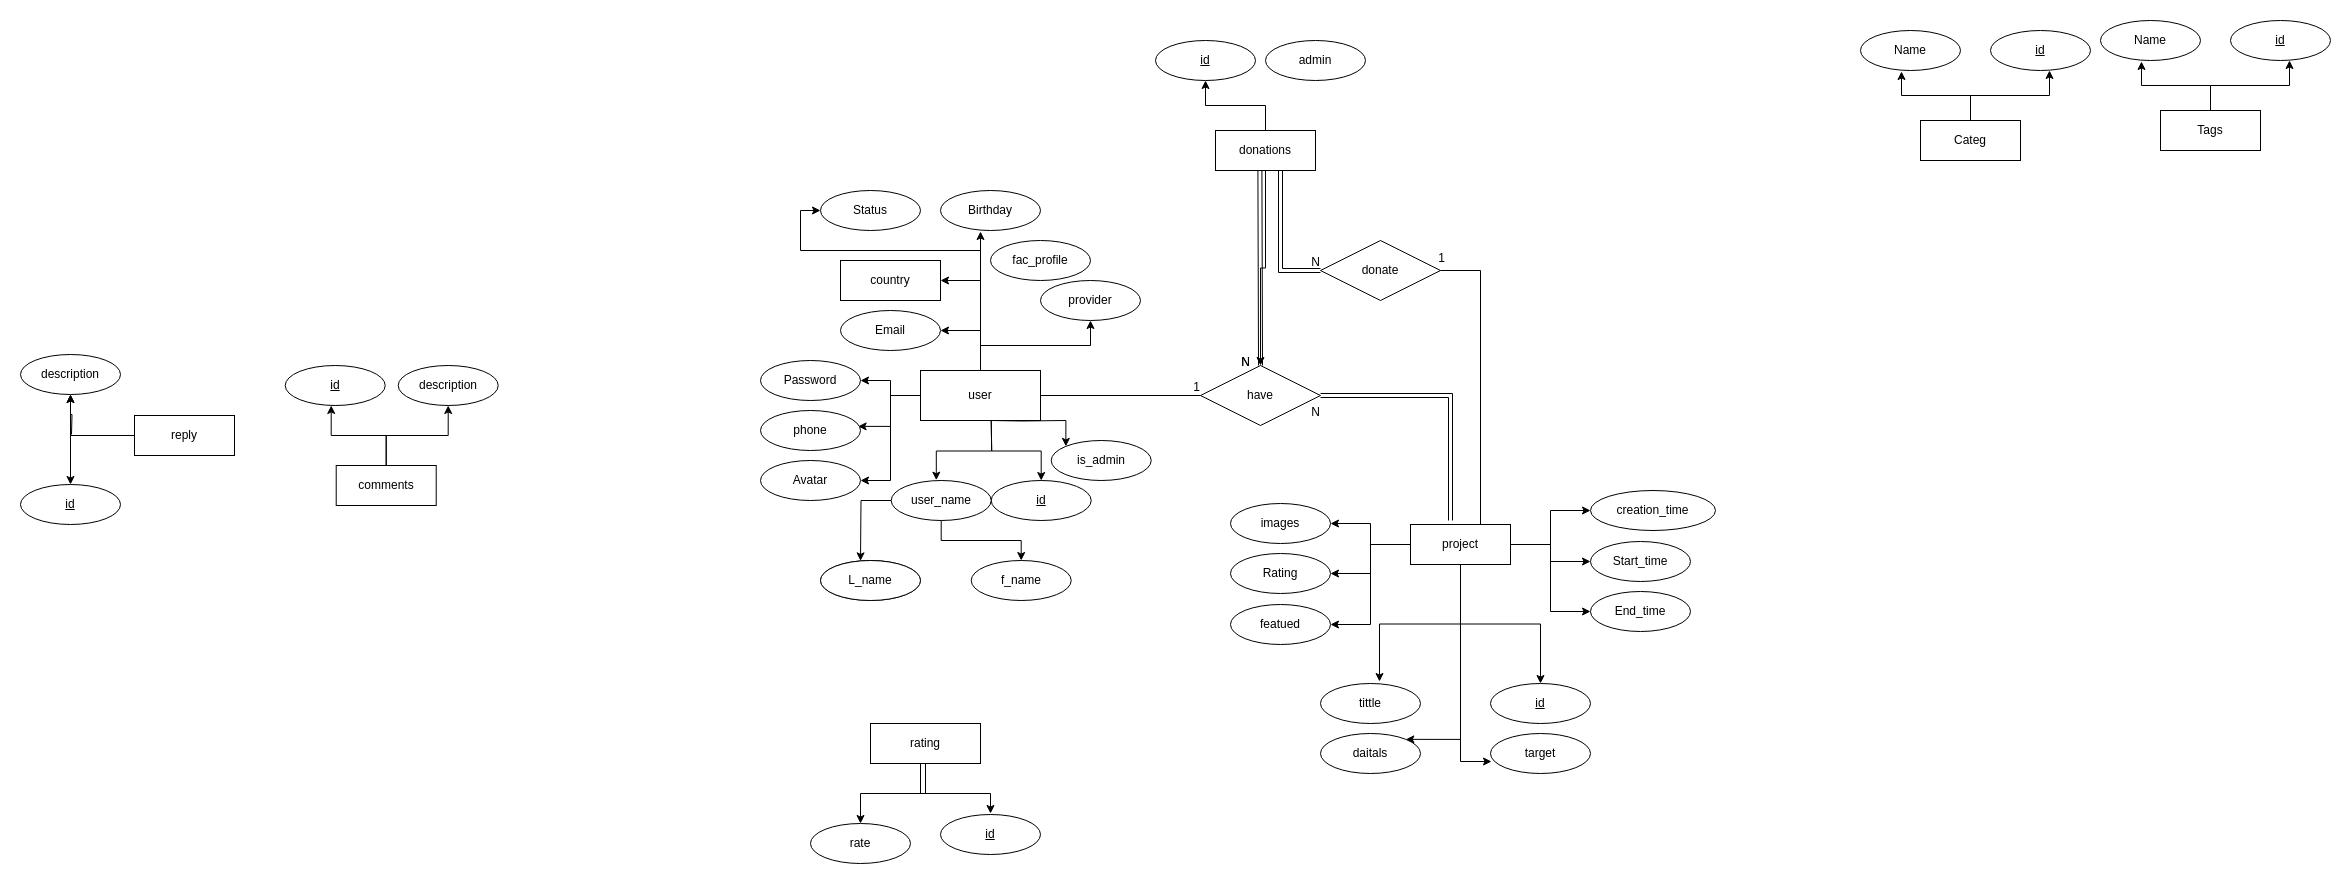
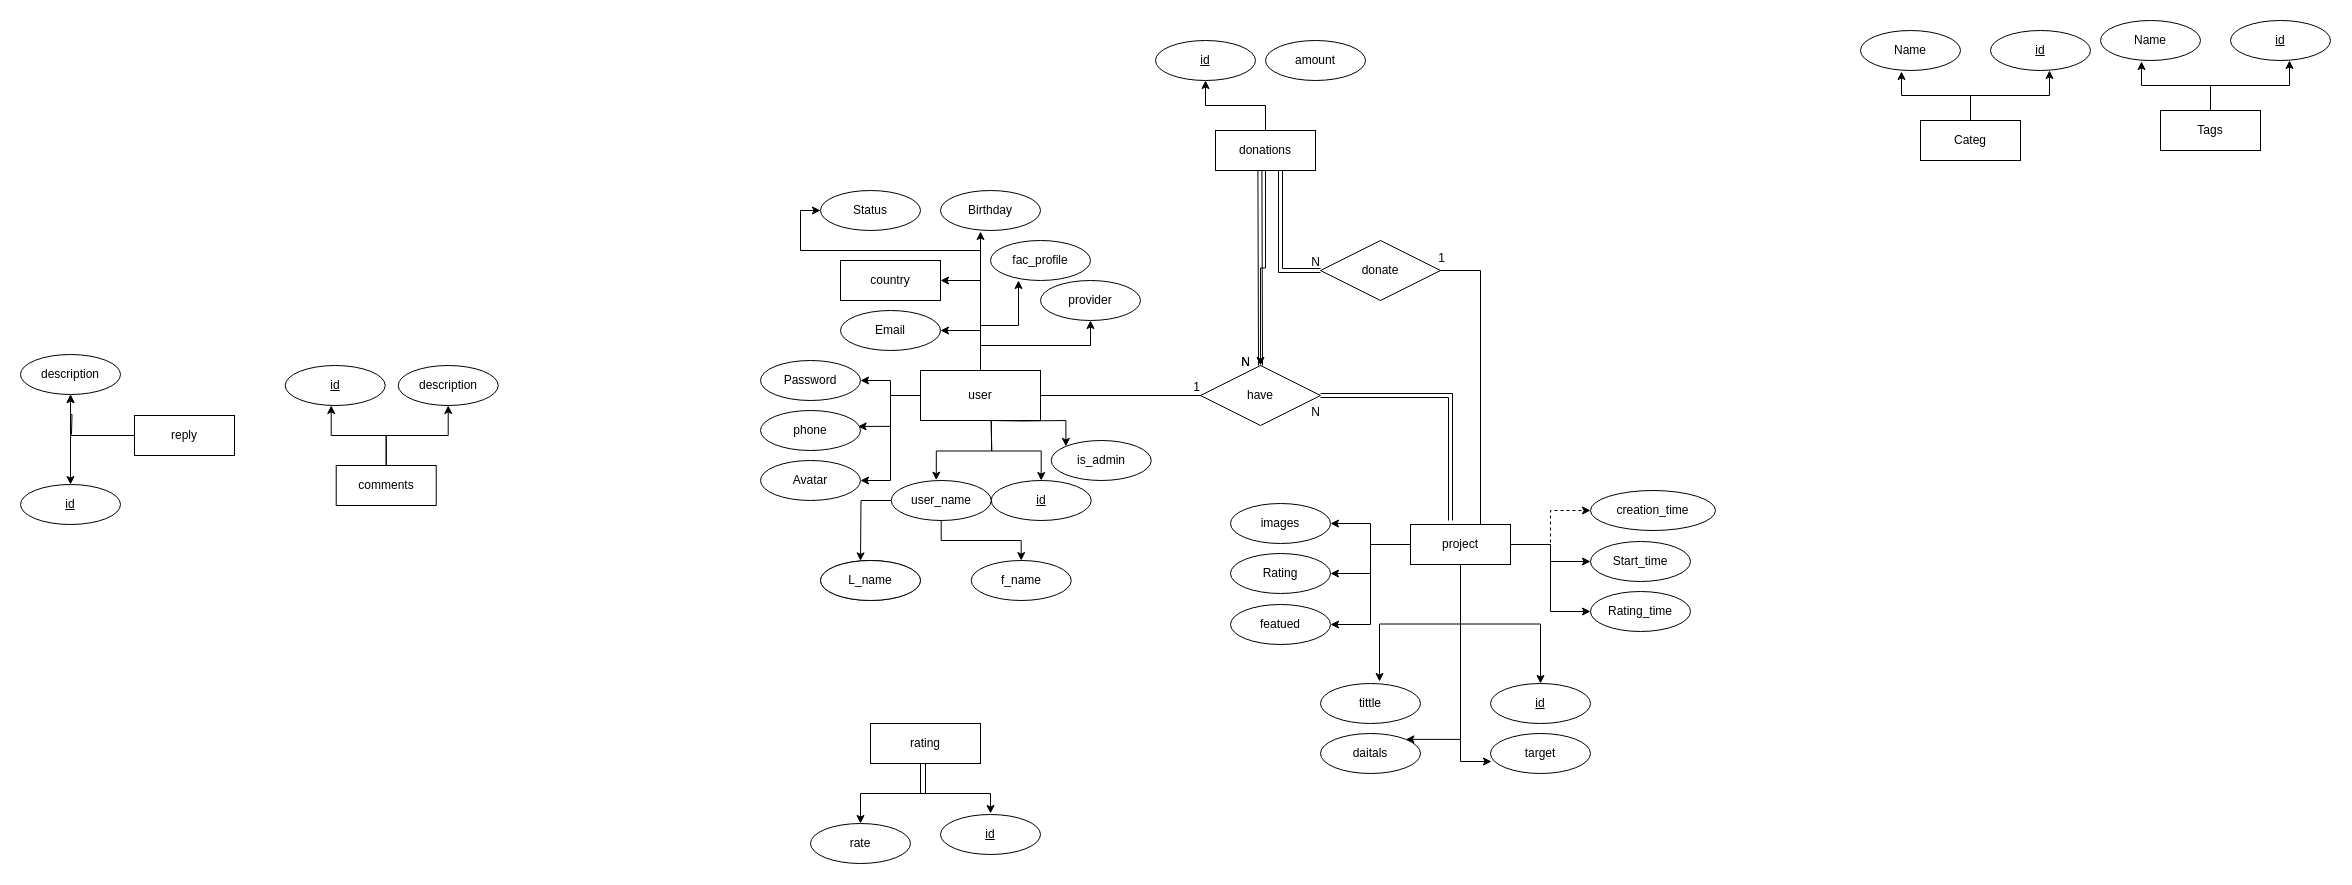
node "admin": label "admin" -> "amount"
edge "user" -> "fac_profile": added
edge "project" -> "creation_time": style solid -> dashed
node "End_time": label "End_time" -> "Rating_time"
